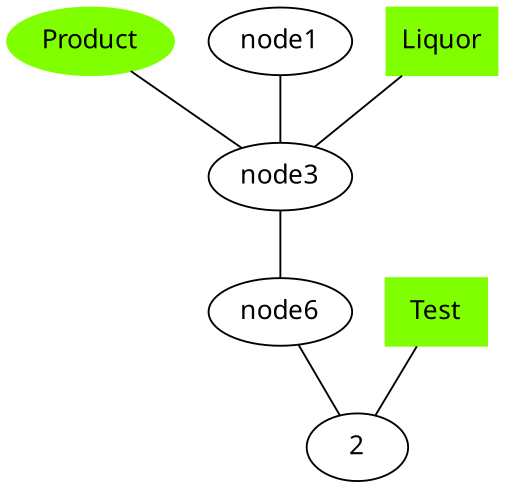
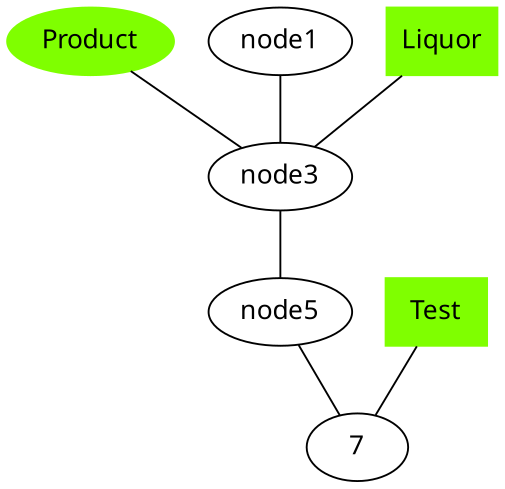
node "node6": label "node6" -> "node5"
node "2": label "2" -> "7"
